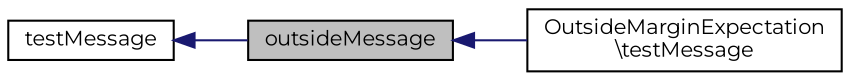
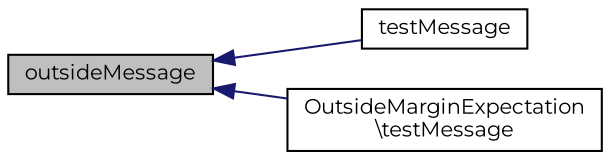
edge "outsideMessage" -> "testMessage": reversed
